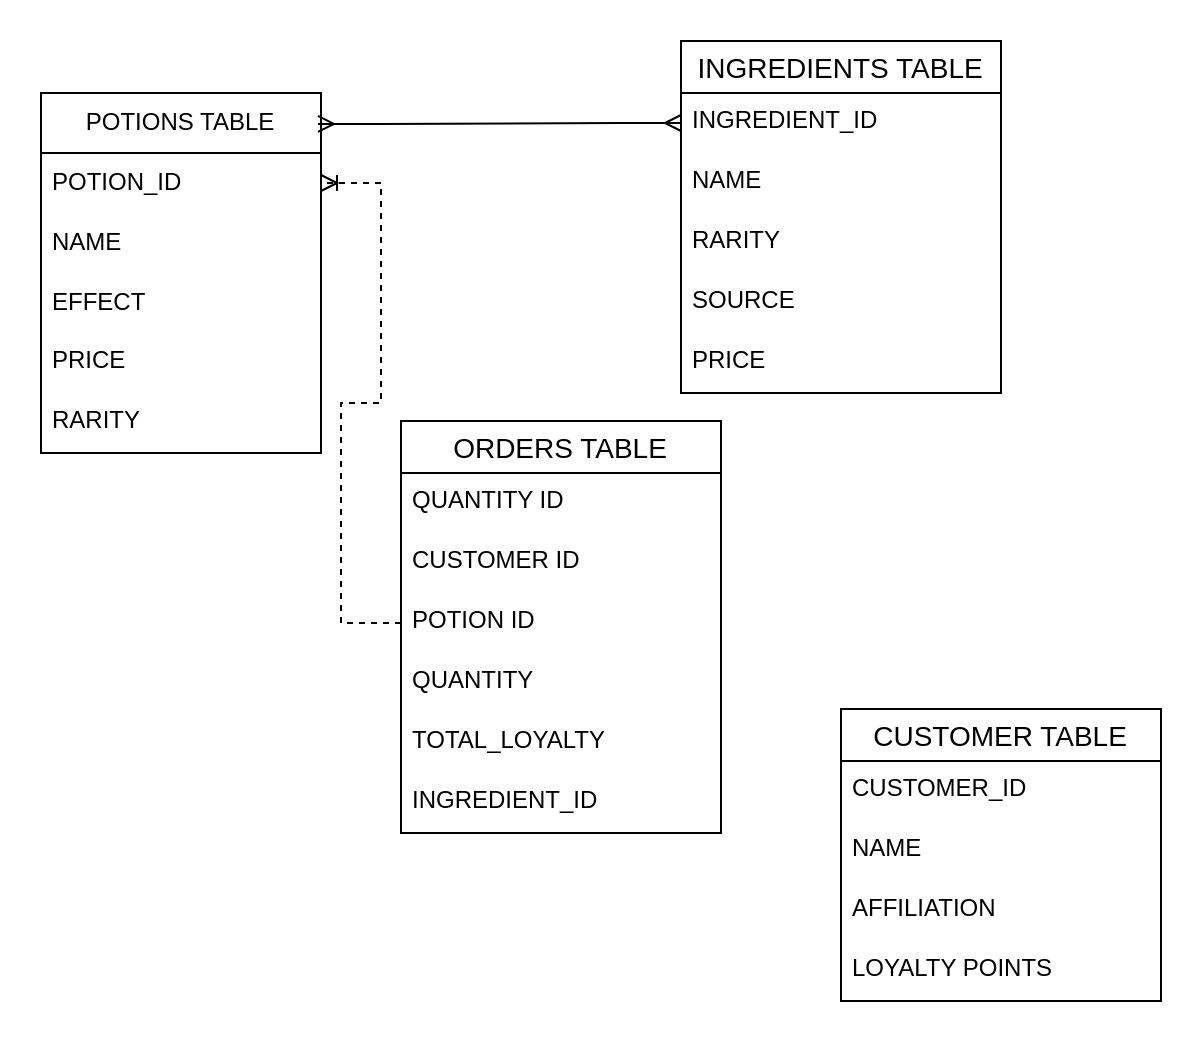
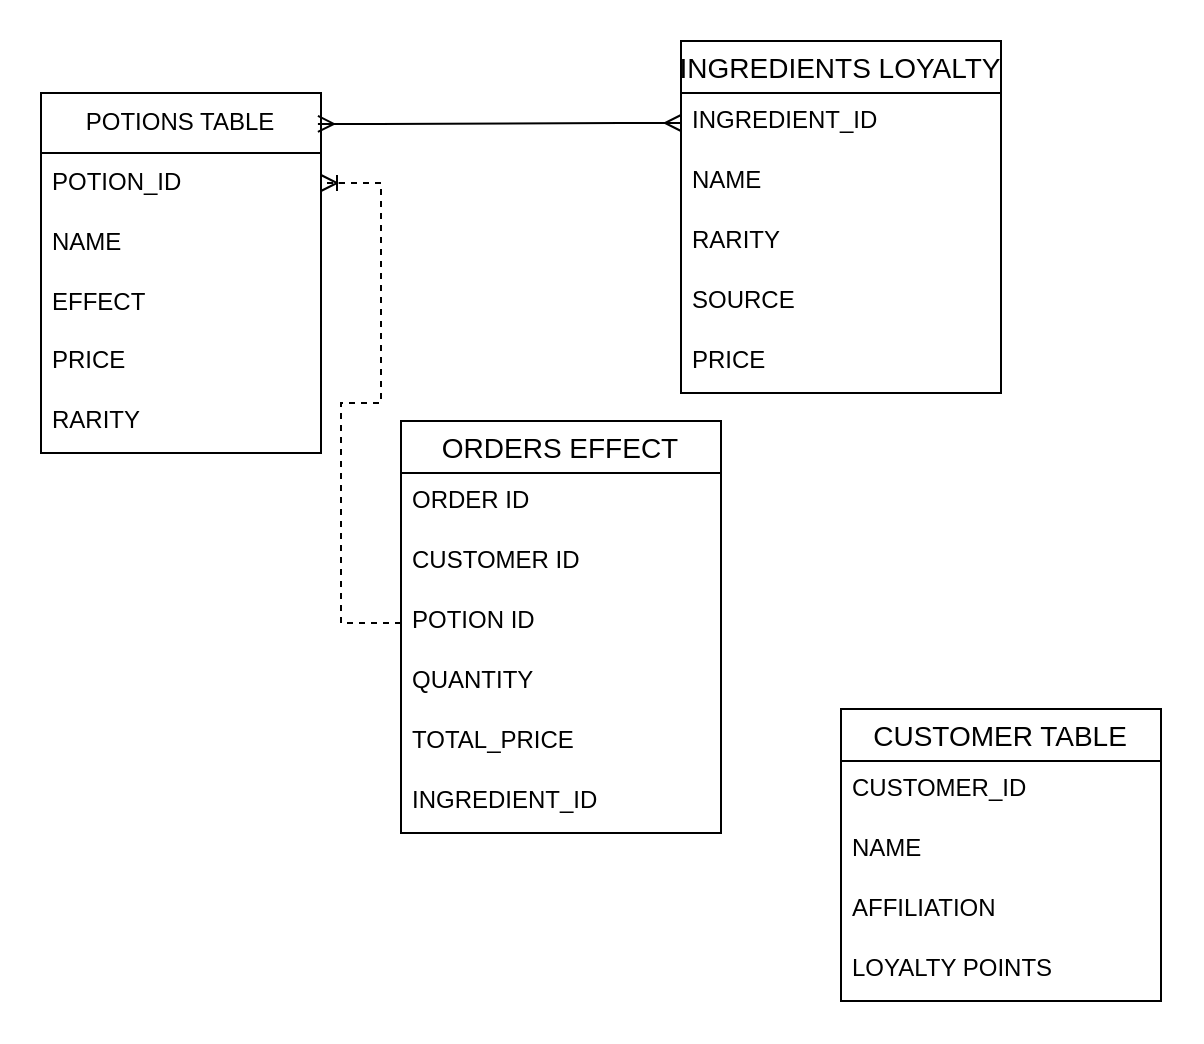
node "INGREDIENTS TABLE": label "INGREDIENTS TABLE" -> "INGREDIENTS LOYALTY"
node "ORDERS TABLE": label "ORDERS TABLE" -> "ORDERS EFFECT"
node "QUANTITY ID": label "QUANTITY ID" -> "ORDER ID"
node "TOTAL_LOYALTY": label "TOTAL_LOYALTY" -> "TOTAL_PRICE"
